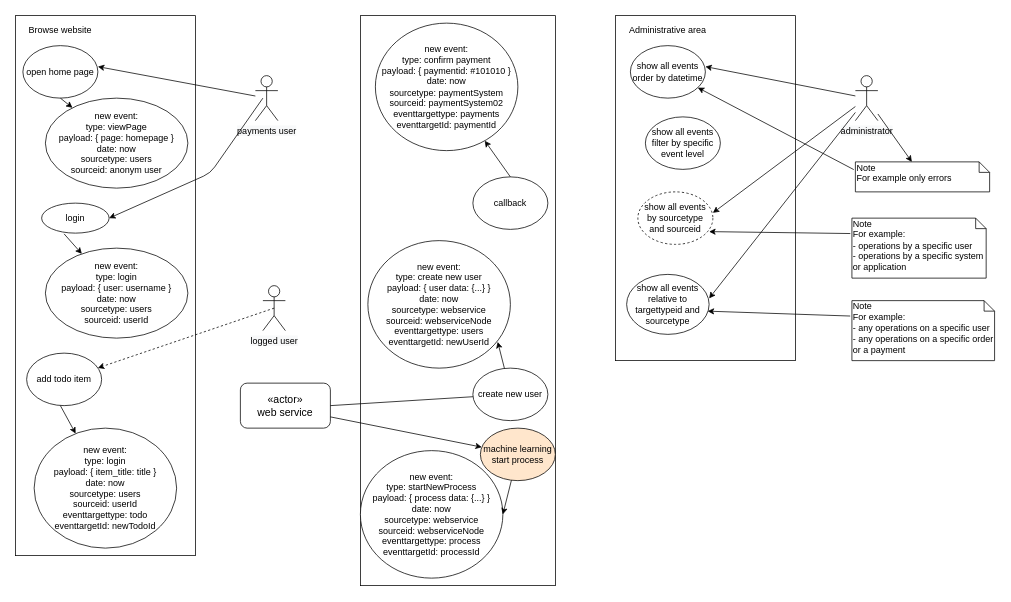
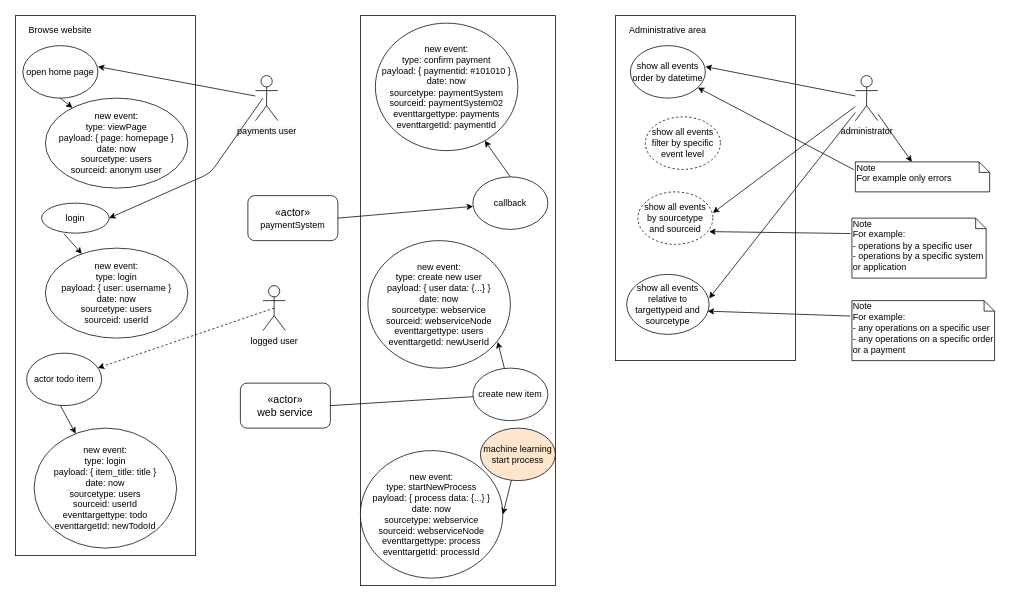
node "show all events filter by specific event level": style solid -> dashed
edge "«actor» paymentSystem" -> "callback": added
node "«actor» paymentSystem": added
node "add todo item": label "add todo item" -> "actor todo item"
node "create new user": label "create new user" -> "create new item"
edge "«actor» web service" -> "machine learning start process": removed
